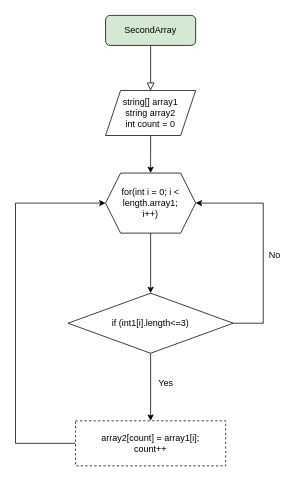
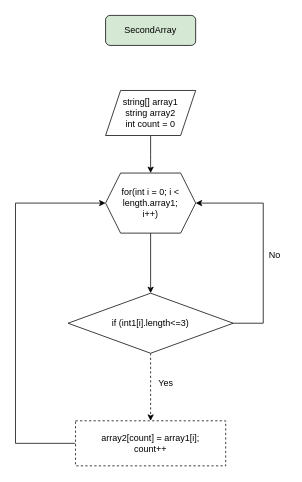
edge "SecondArray" -> "string[] array1 string array2 int count = 0": removed
edge "if (int1[i].length<=3)" -> "array2[count] = array1[i]; count++": style solid -> dashed
